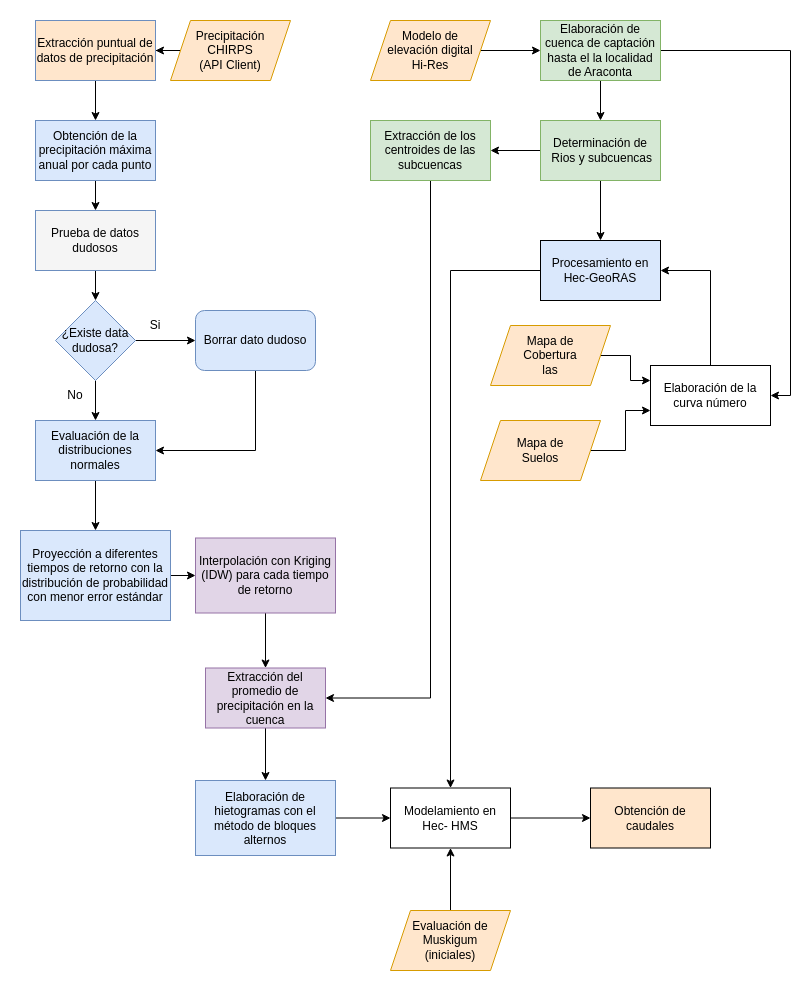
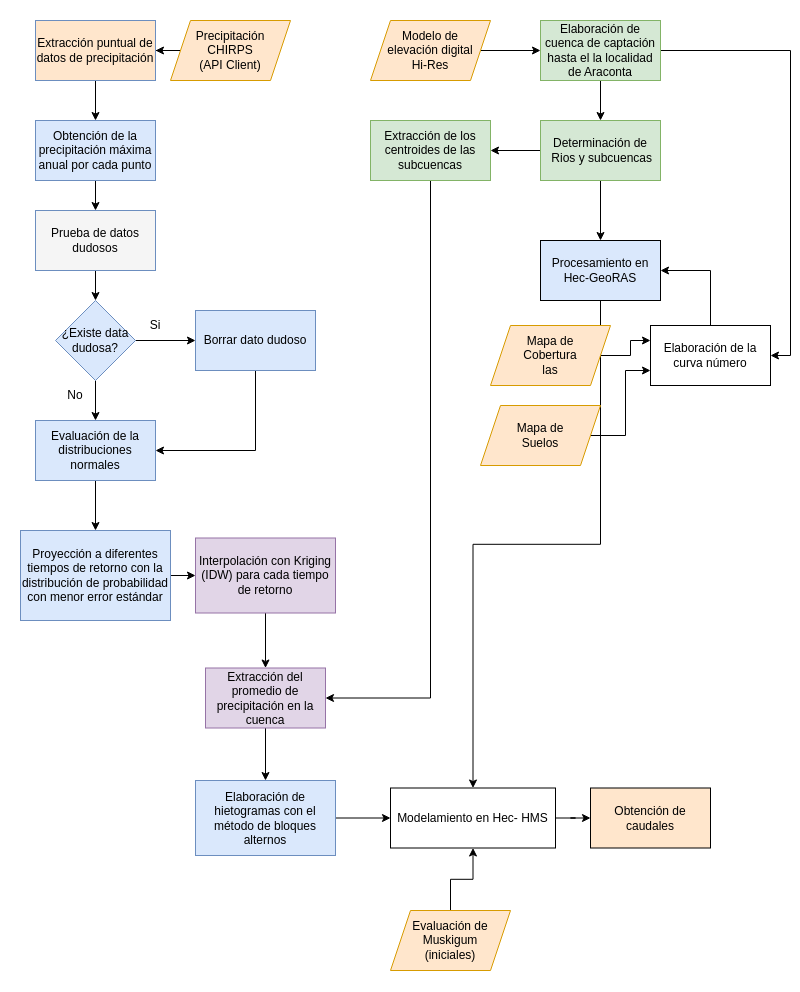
node "Borrar dato dudoso": shape rounded rectangle -> rectangle
node "Elaboración de la curva número": moved (711, 396) -> (711, 356)
node "Mapa de Suelos": moved (541, 451) -> (541, 436)
node "Modelamiento en Hec- HMS": size 120x60 -> 165x60
